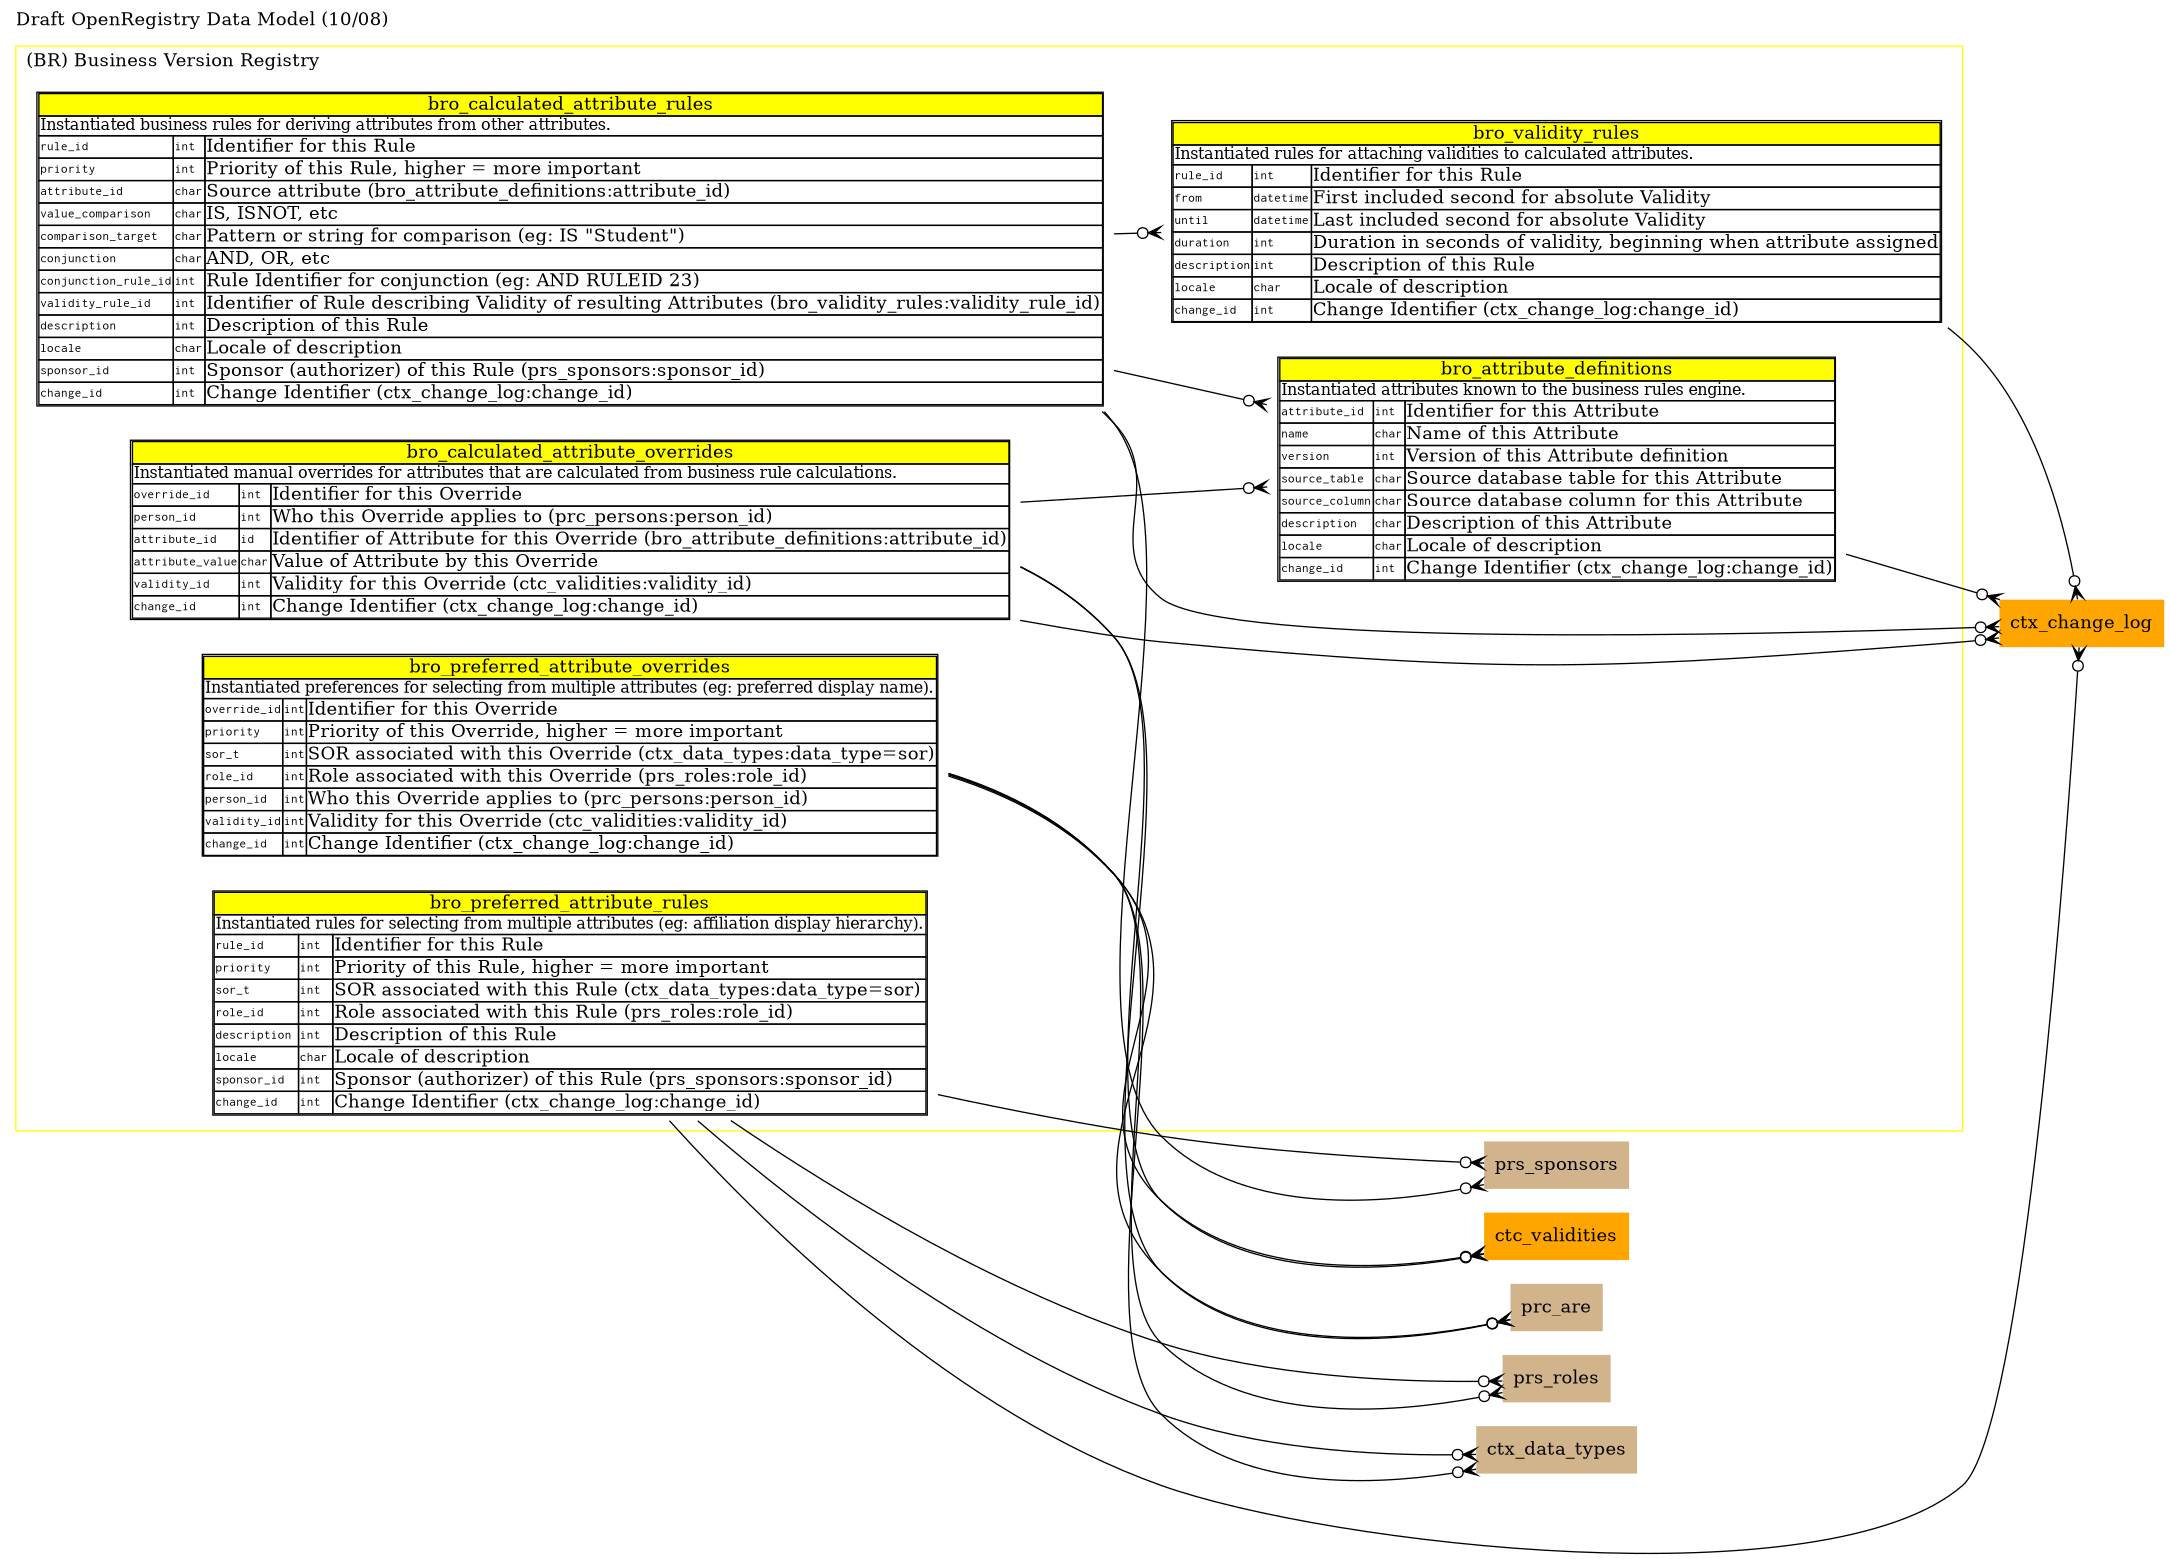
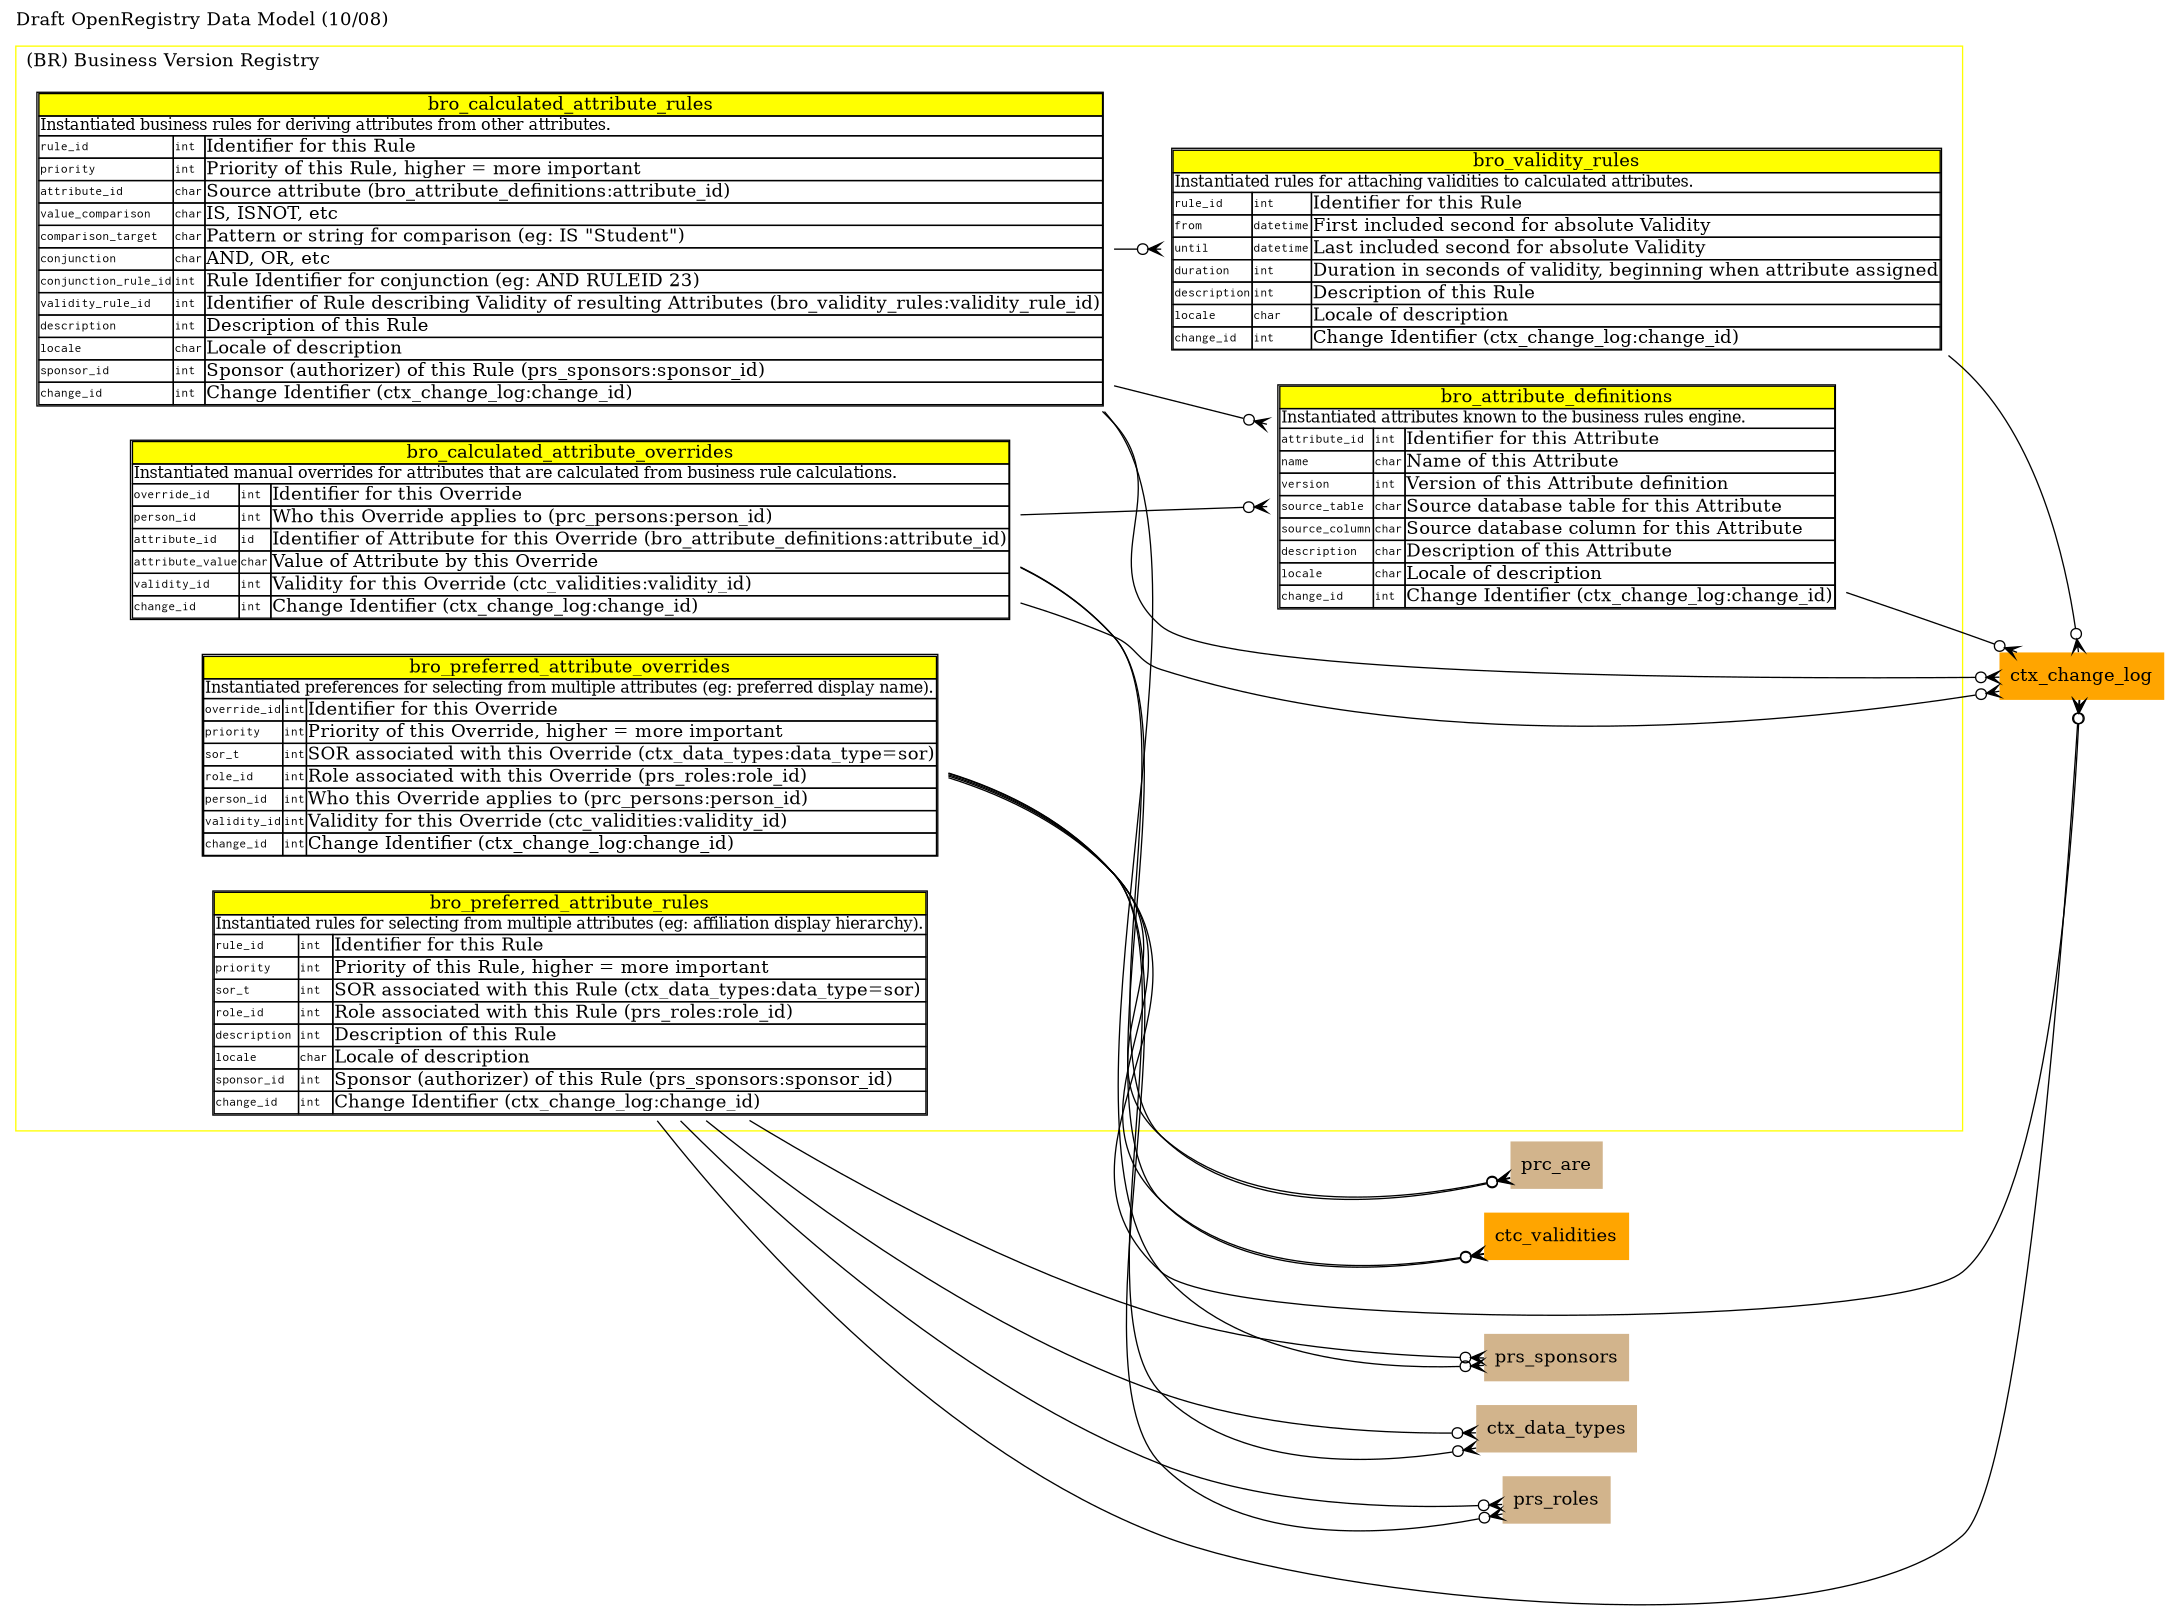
edge "bro_preferred_attribute_overrides" -> "ctx_change_log": added
